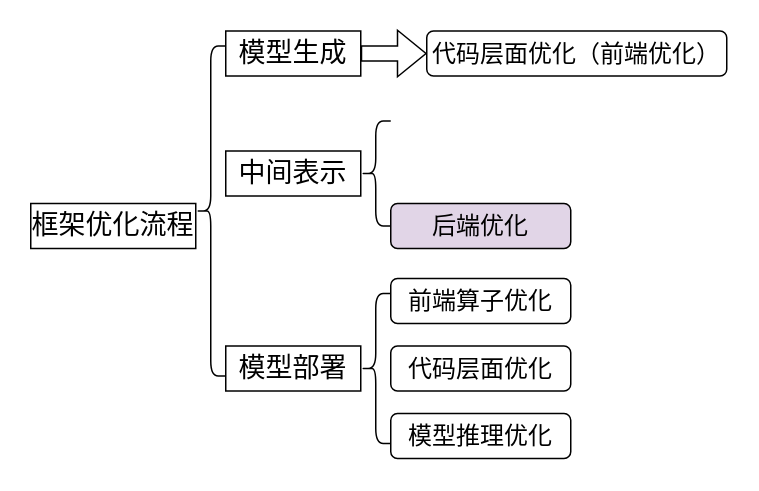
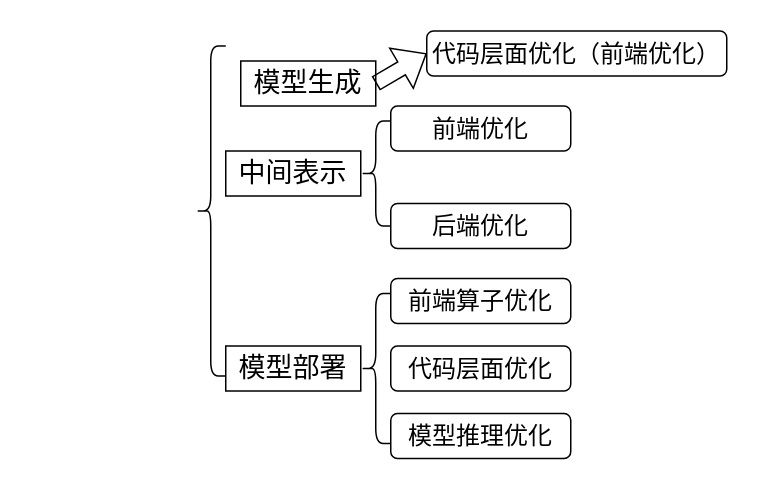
node "模型生成": moved (293, 53) -> (308, 83)
node "前端优化": added
node "框架优化流程": removed
node "后端优化": fillcolor #e1d5e7 -> #ffffff
